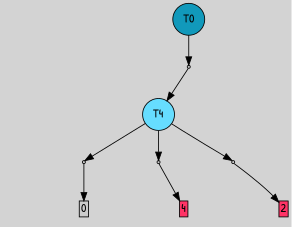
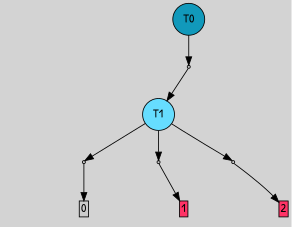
node "T4": label "T4" -> "T1"
node "4": label "4" -> "1"
